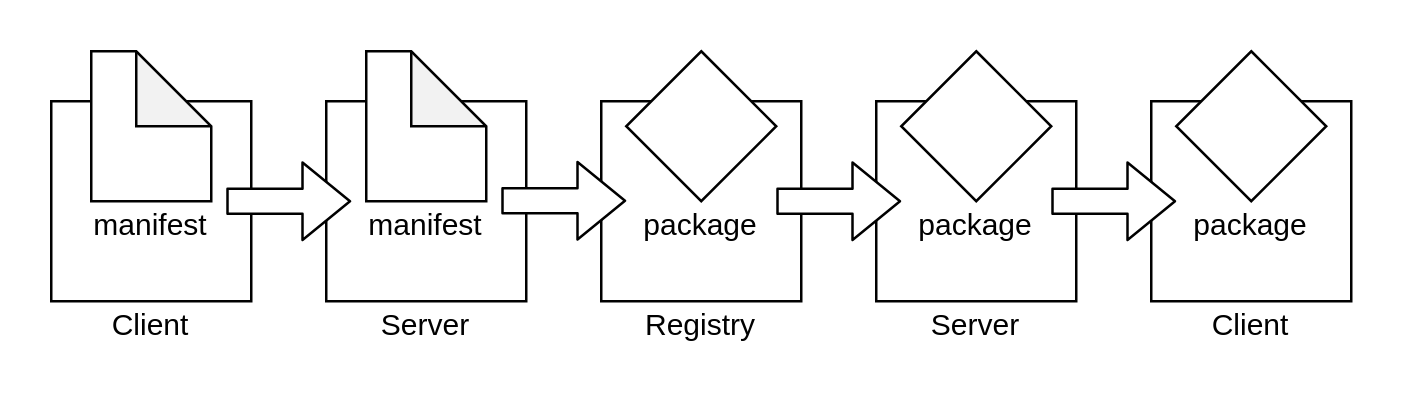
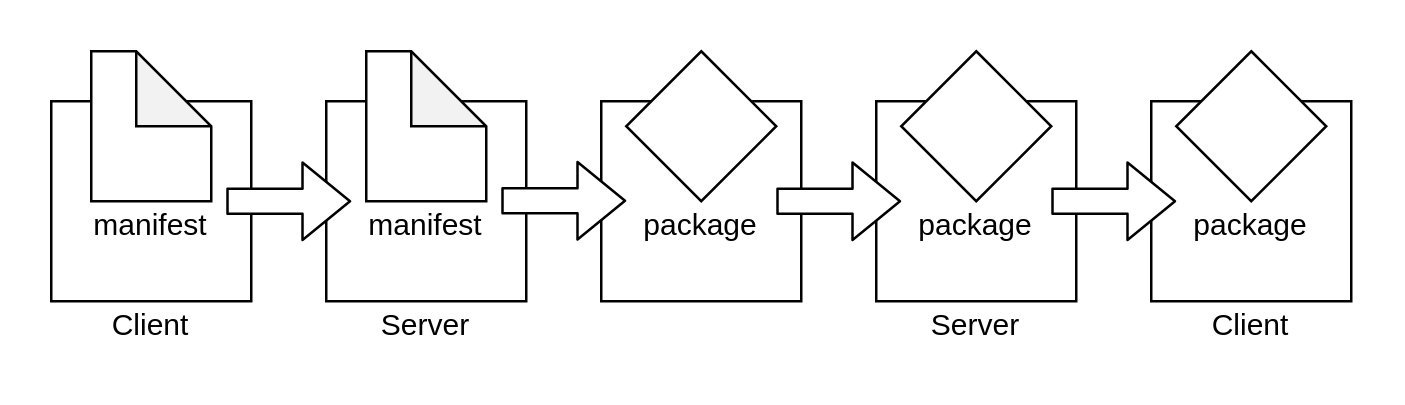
node "Registry": removed
